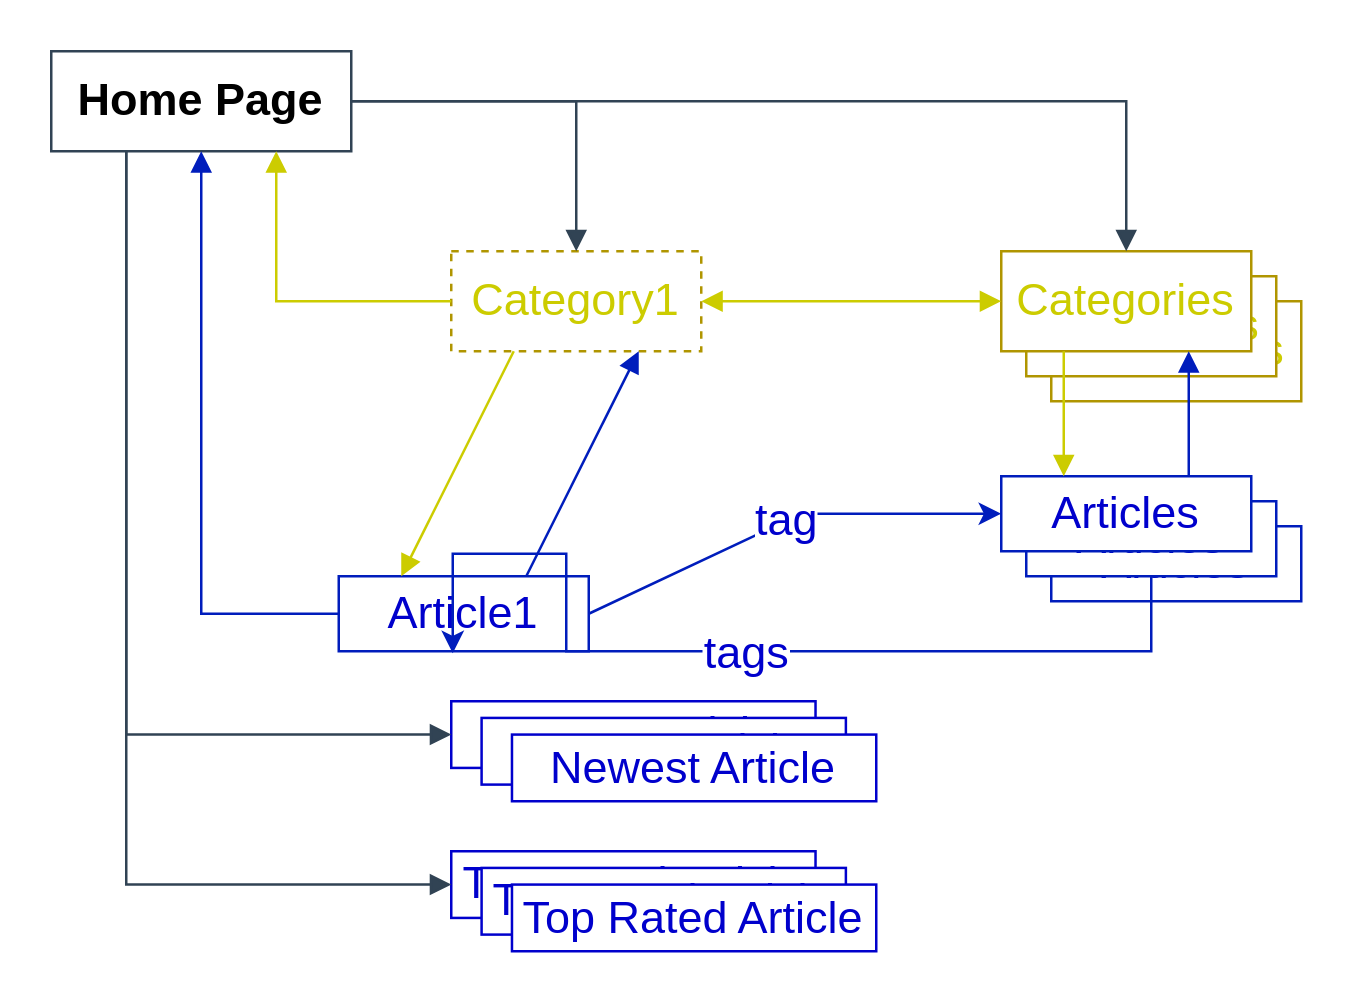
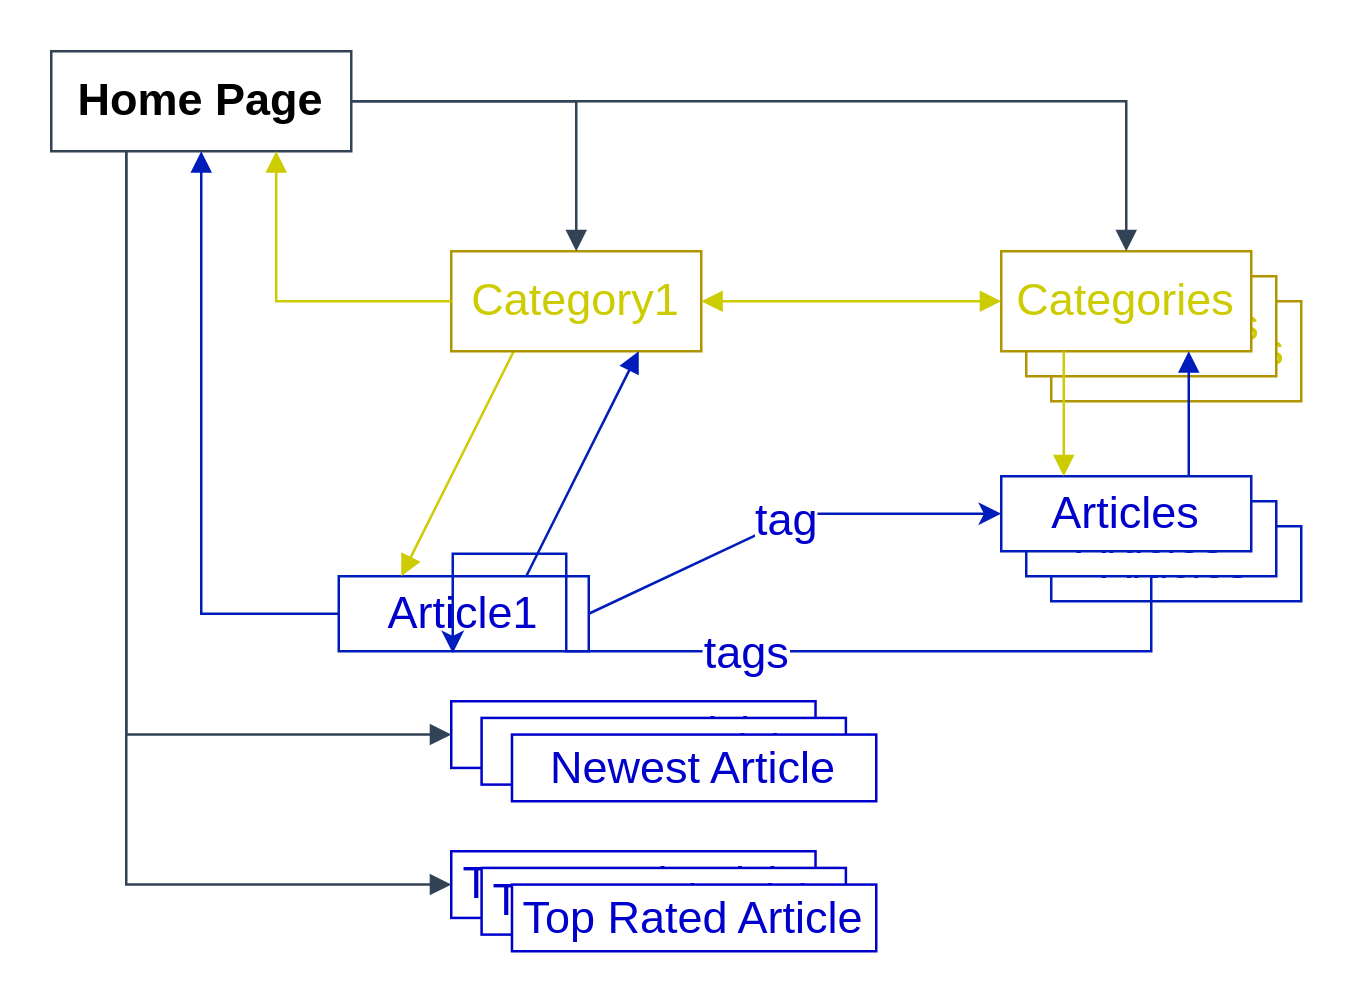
node "Category1": style dashed -> solid
